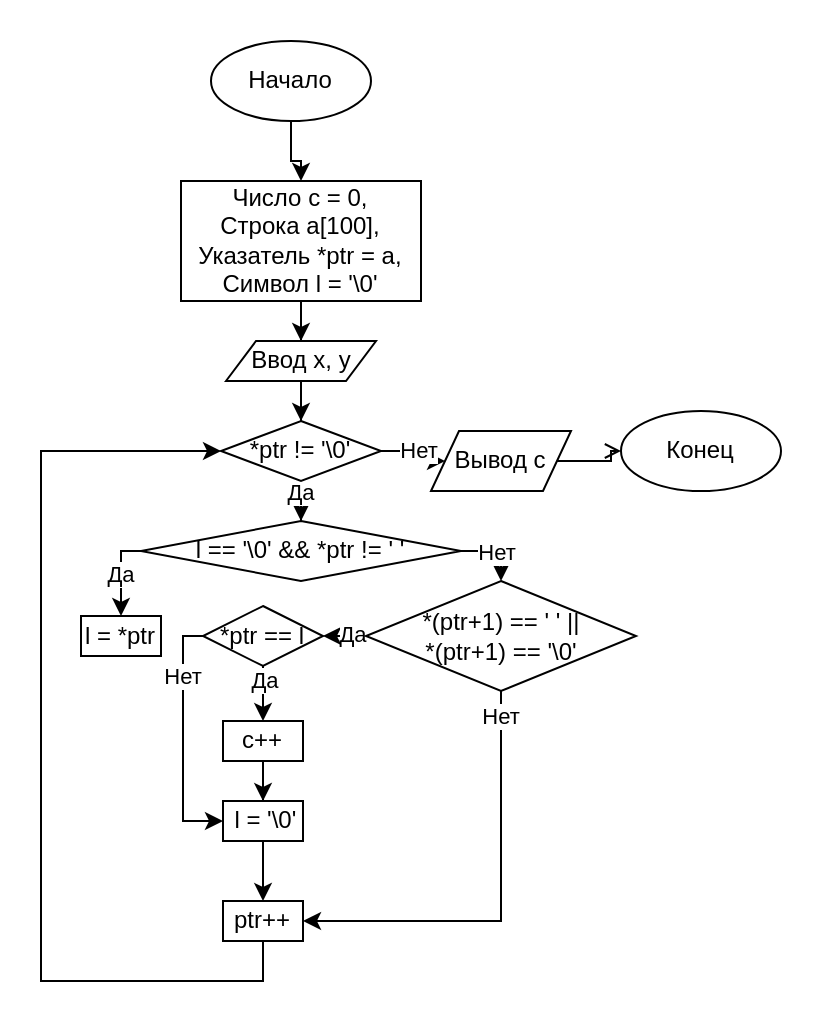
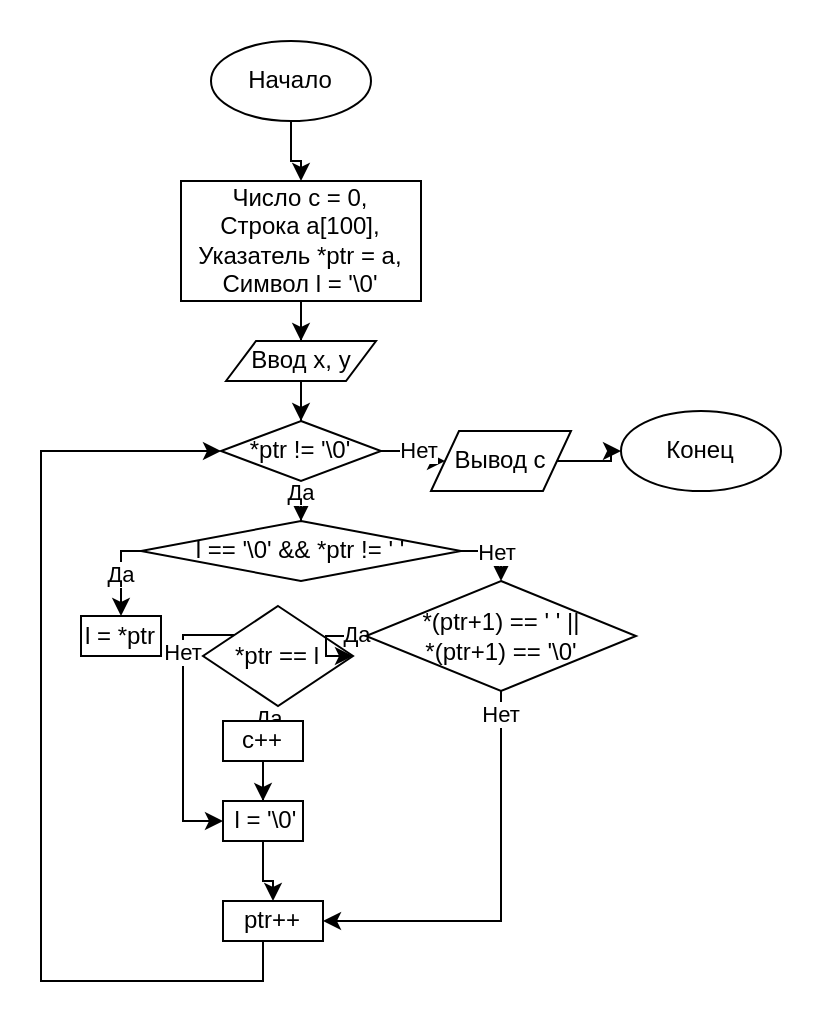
edge "Вывод c" -> "Конец": arrowhead open -> classic
node "*ptr == l": size 120x60 -> 150x100
node "ptr++": size 80x40 -> 100x40
